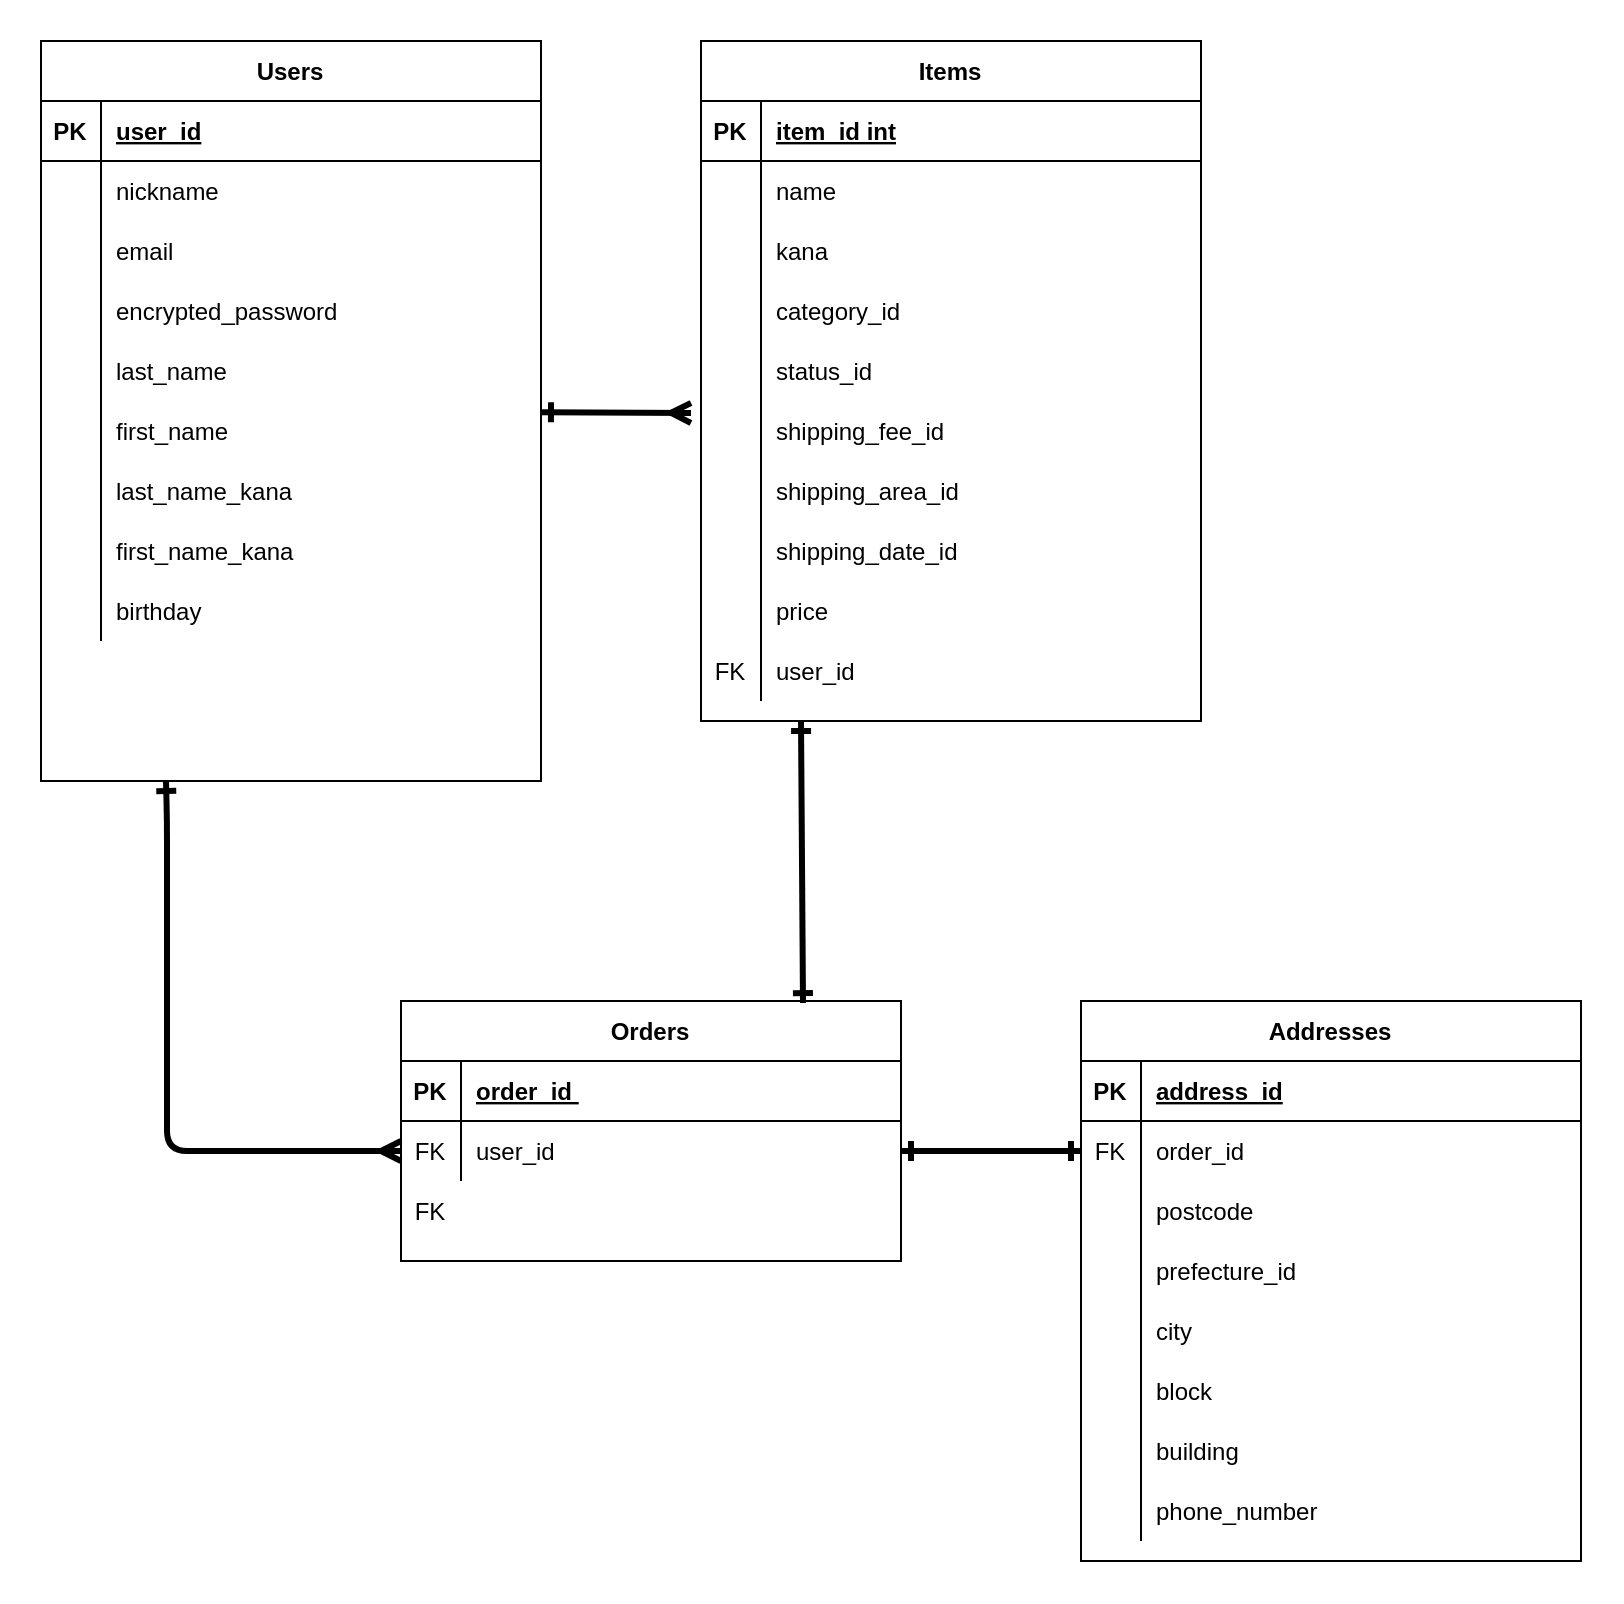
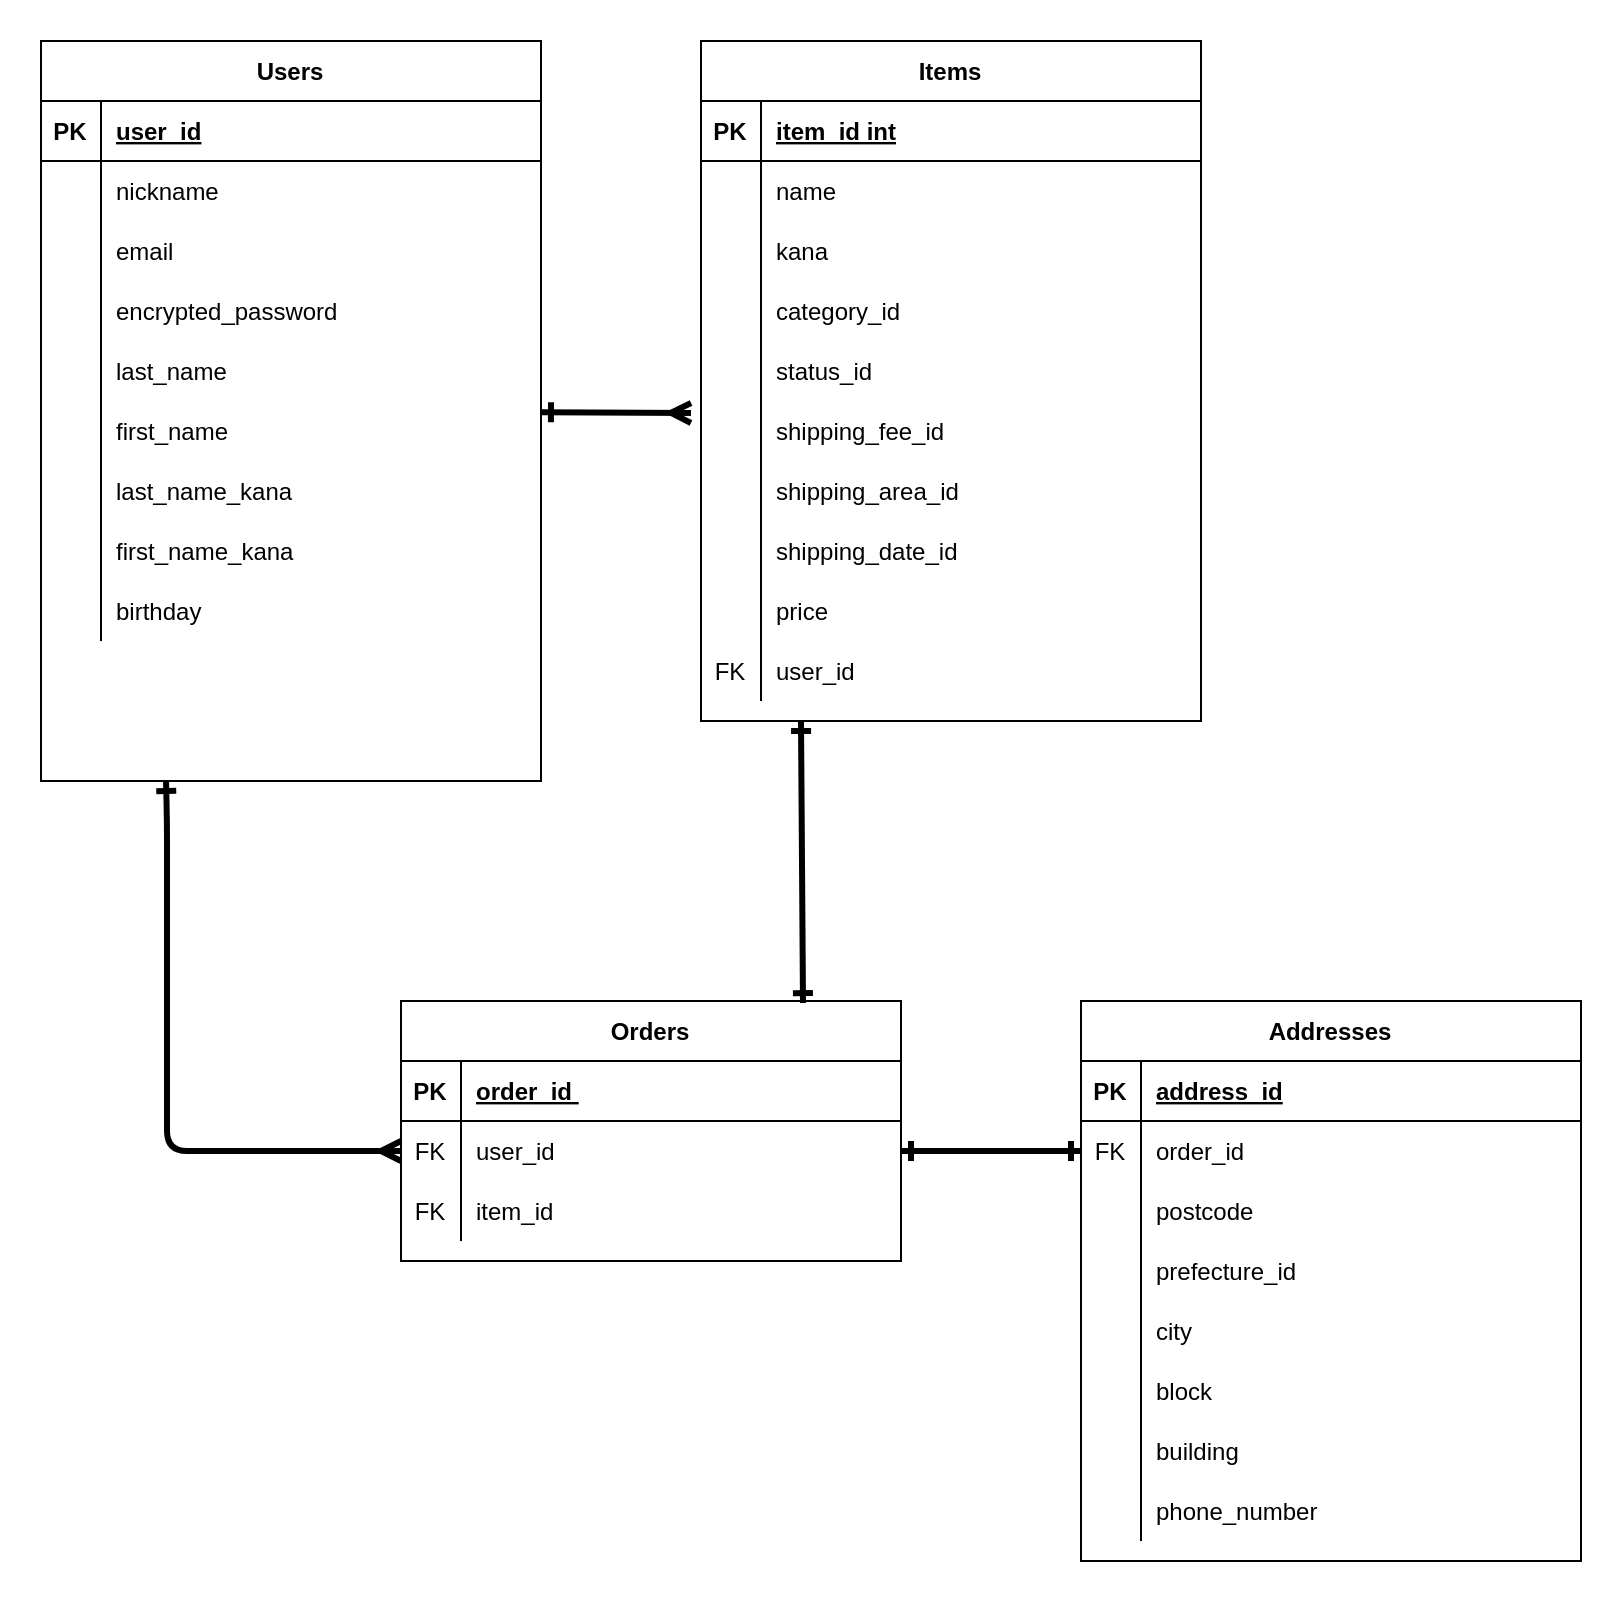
node "item_id": added
